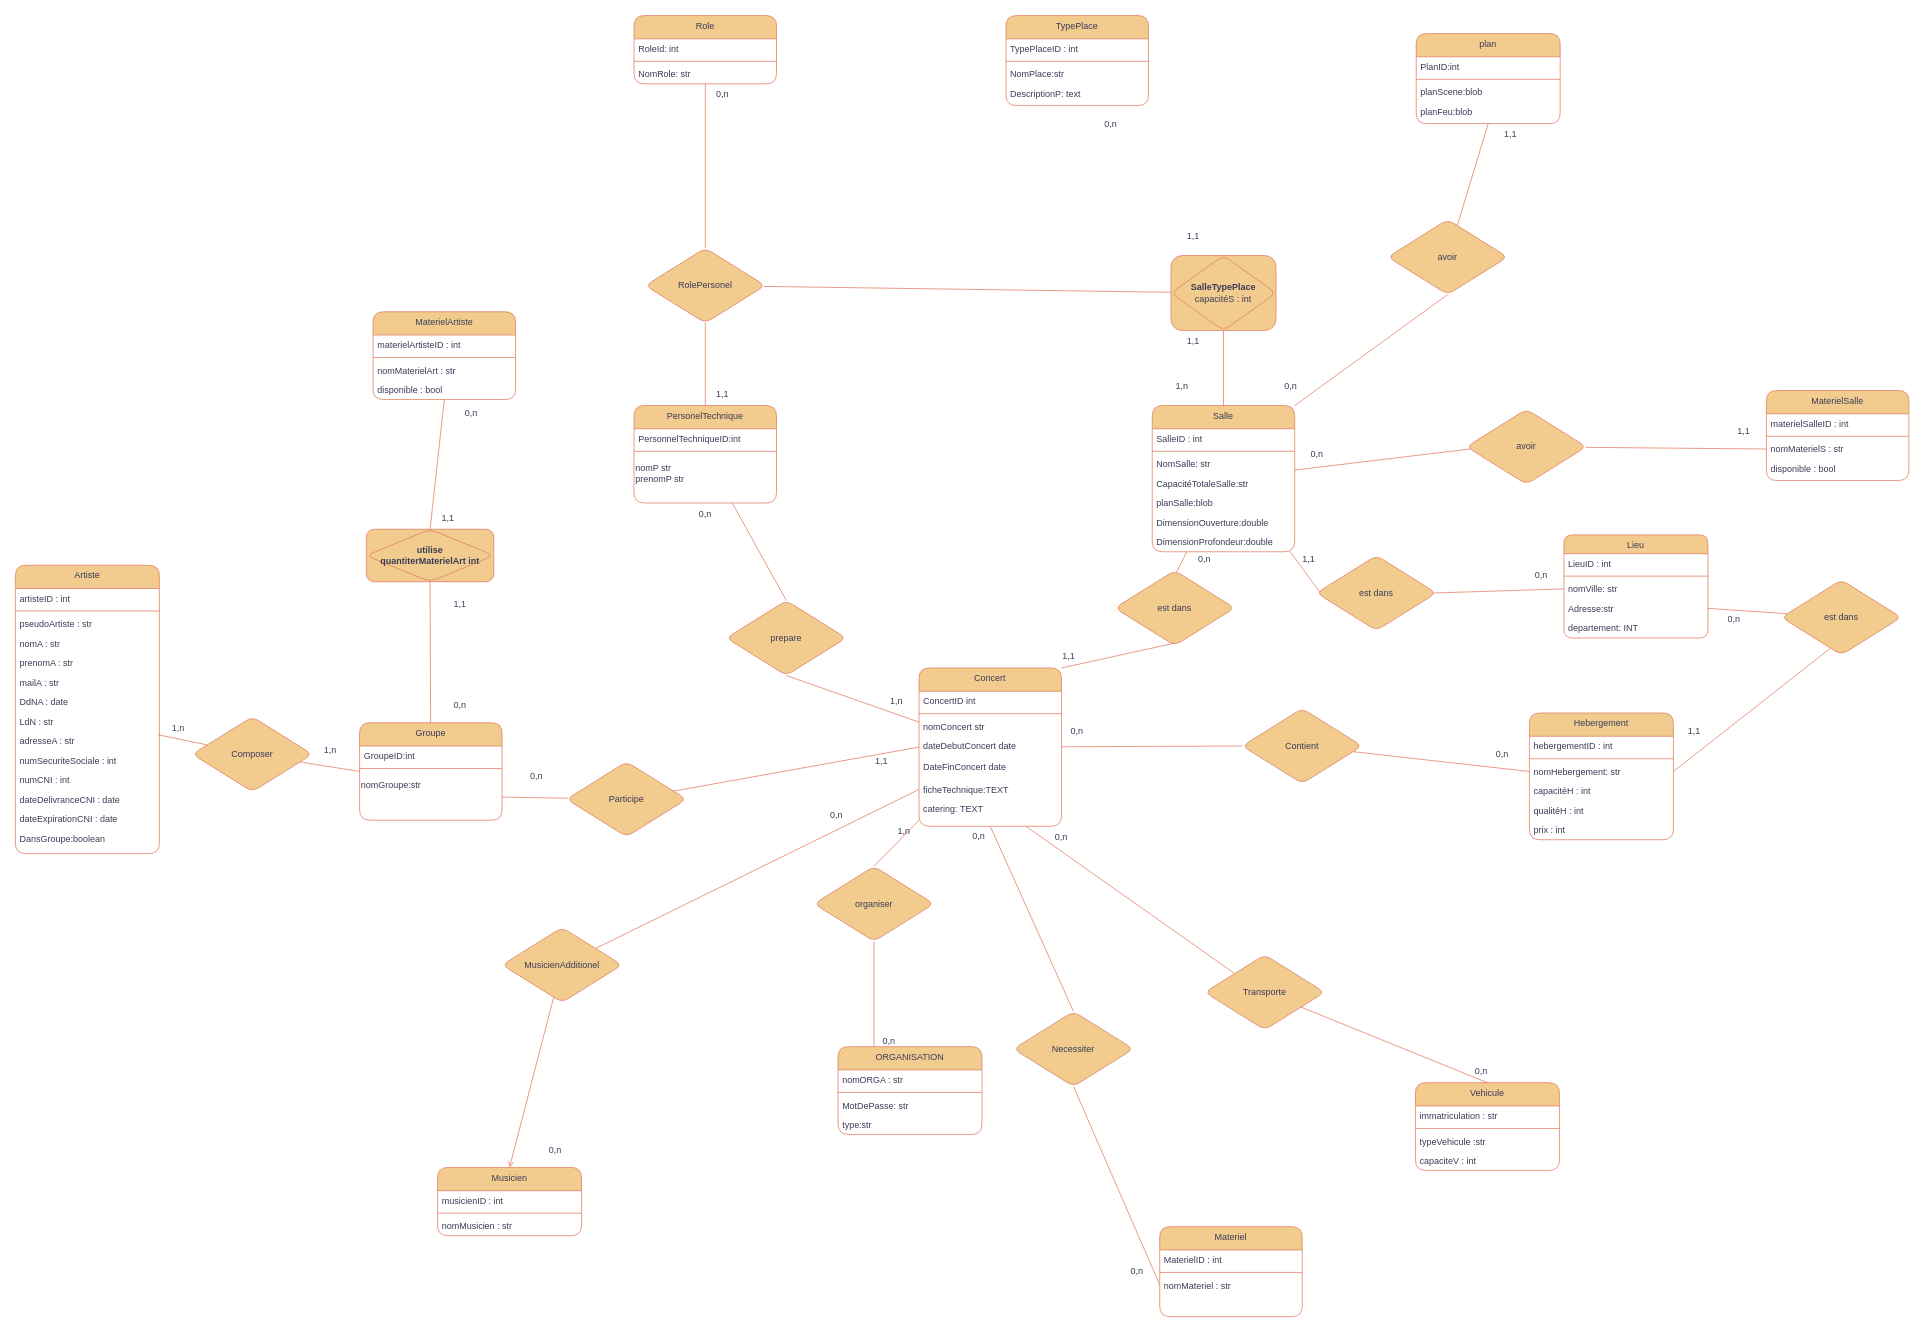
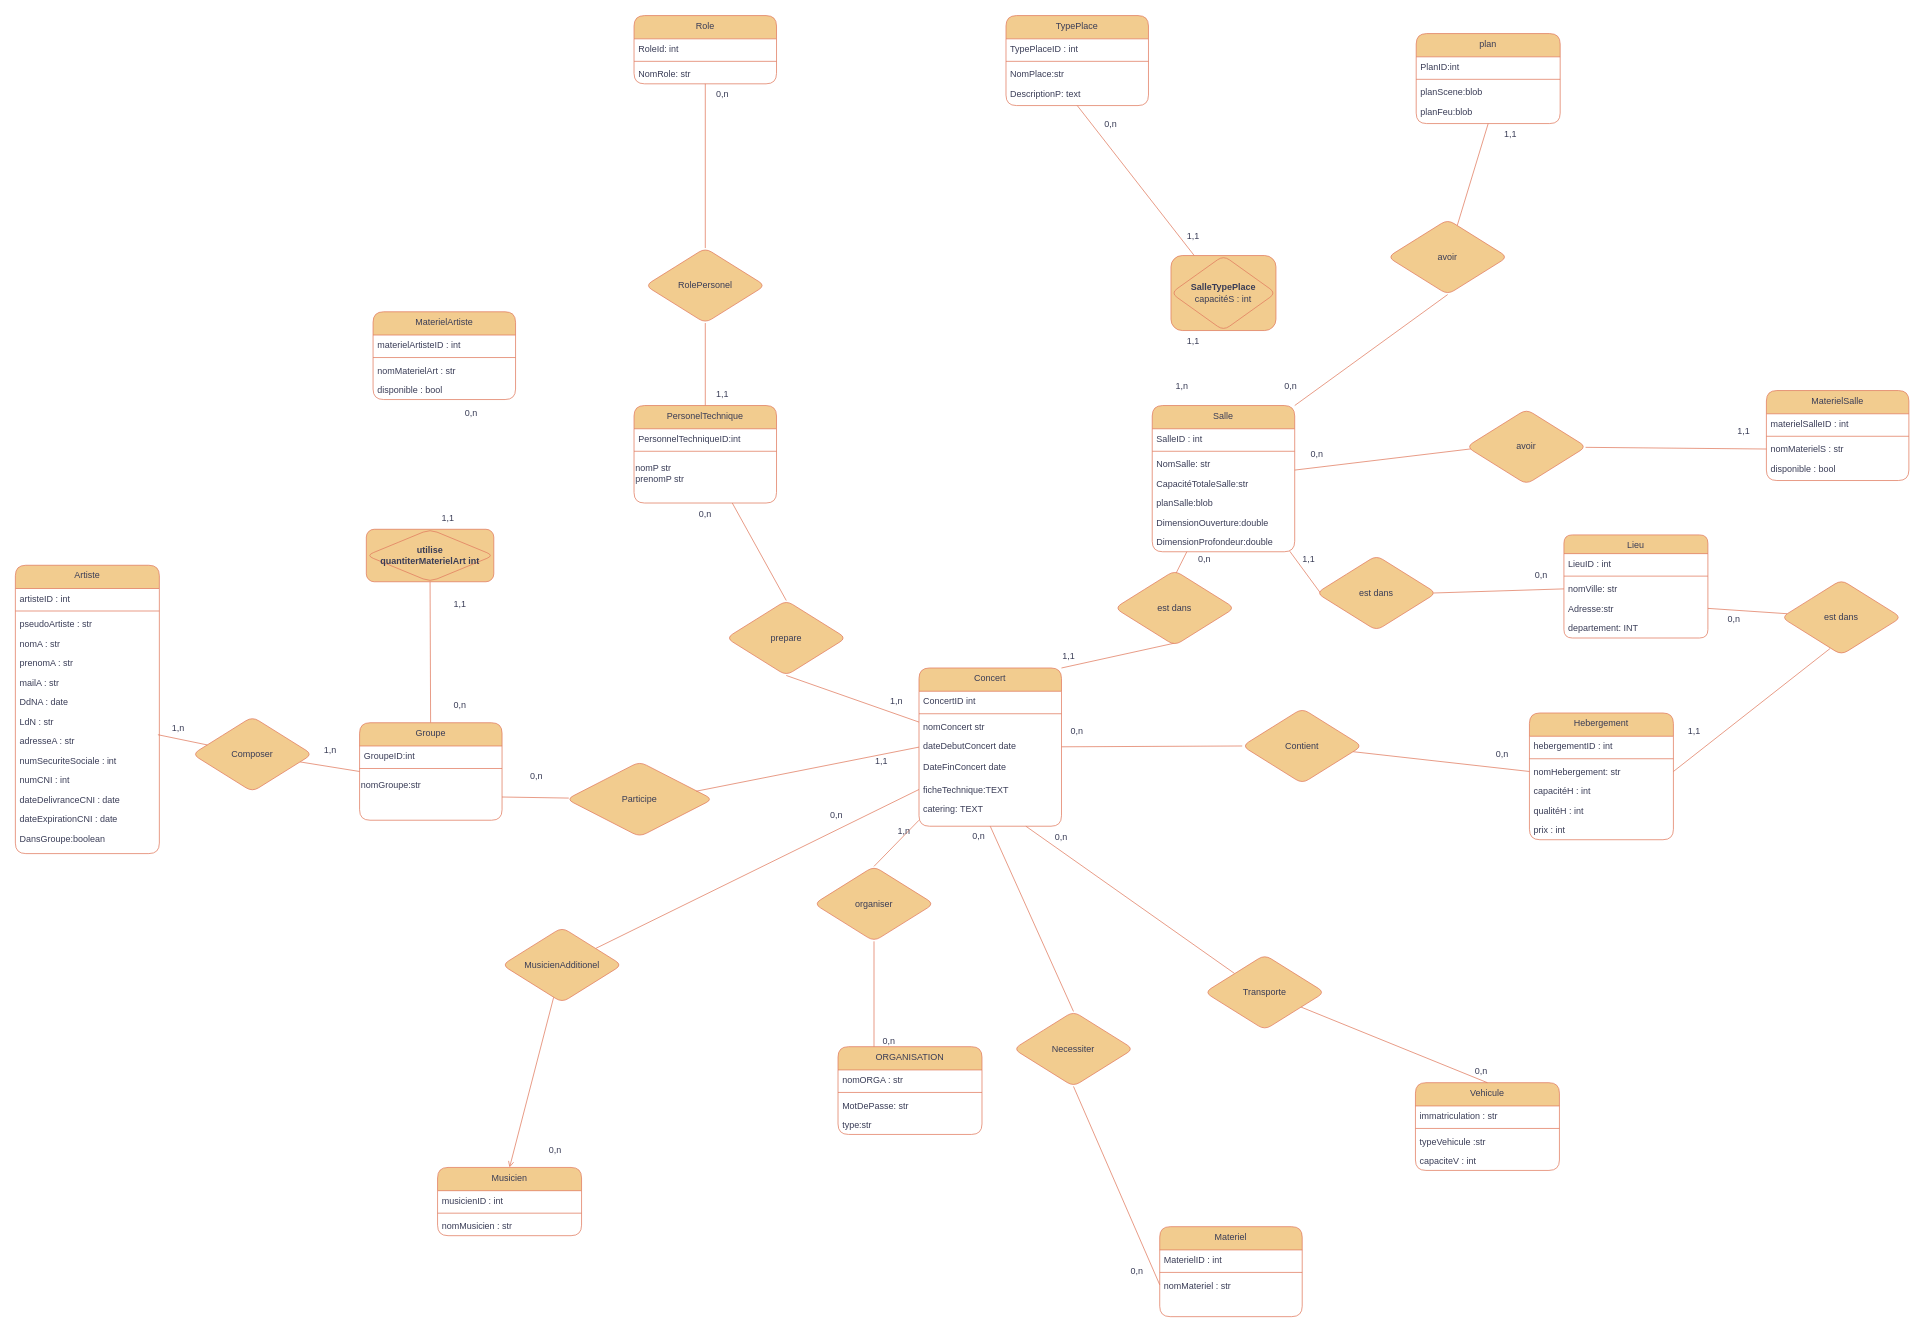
edge "RolePersonel" -- "SalleTypePlace capacitéS : int": now "TypePlace" -- "SalleTypePlace capacitéS : int"
edge "SalleTypePlace capacitéS : int" -- "Salle": removed
edge "MaterielArtiste" -- "utilise quantiterMaterielArt int": removed
node "Participe": size 120x75 -> 146x75
